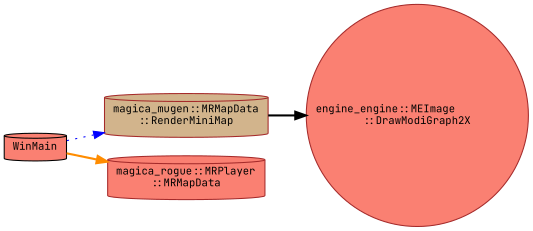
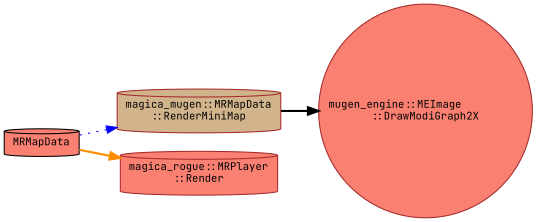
node "engine_engine::MEImage ::DrawModiGraph2X": label "engine_engine::MEImage ::DrawModiGraph2X" -> "mugen_engine::MEImage ::DrawModiGraph2X"
node "WinMain": label "WinMain" -> "MRMapData"
node "magica_rogue::MRPlayer ::MRMapData": label "magica_rogue::MRPlayer ::MRMapData" -> "magica_rogue::MRPlayer ::Render"
